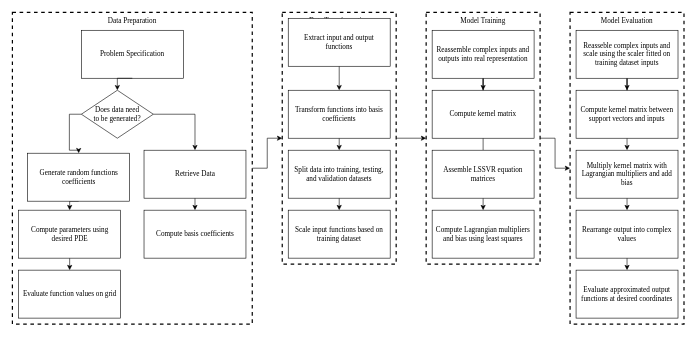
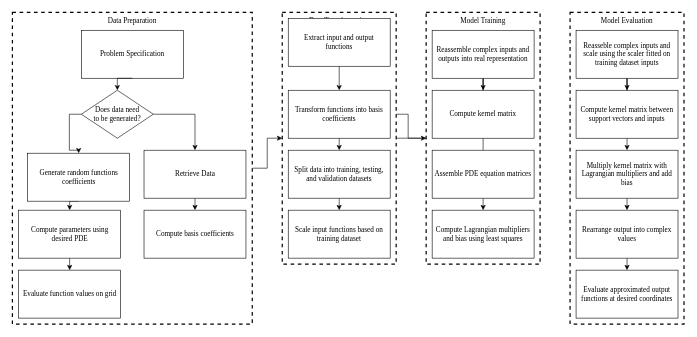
edge "Model Training" -> "Model Evaluation": now "Model Training" -> "Transform functions into basis coefficients"
node "Assemble LSSVR equation matrices": label "Assemble LSSVR equation matrices" -> "Assemble PDE equation matrices"
